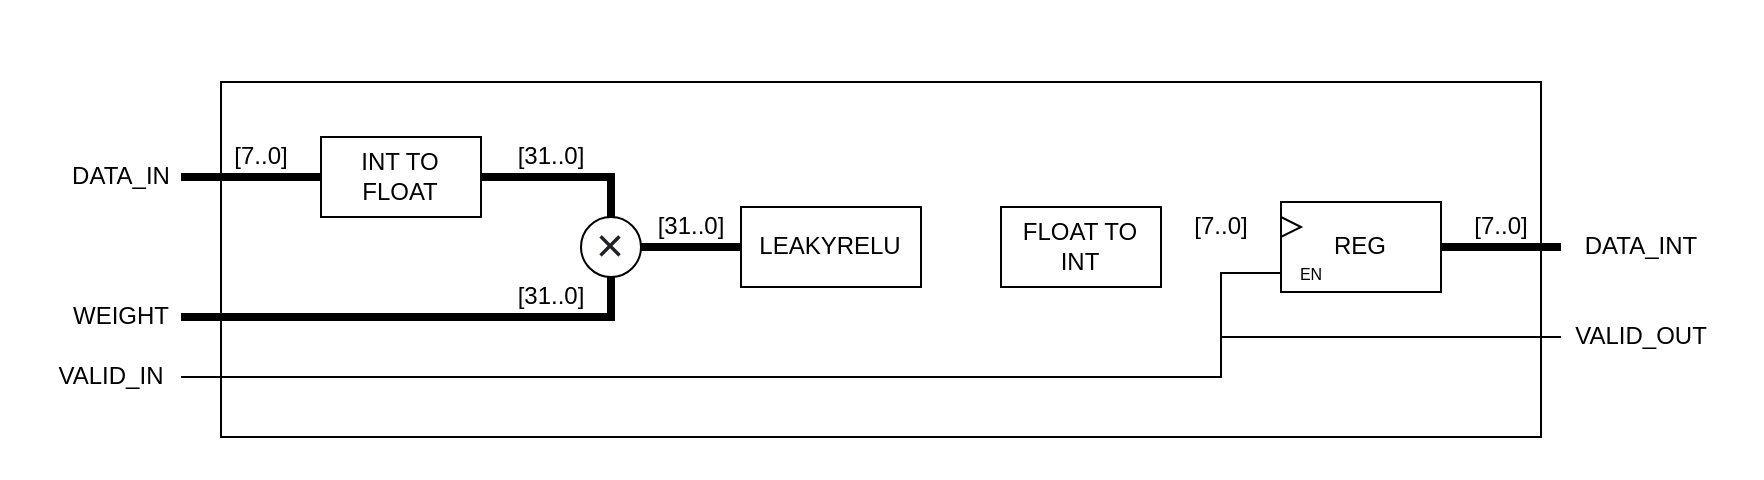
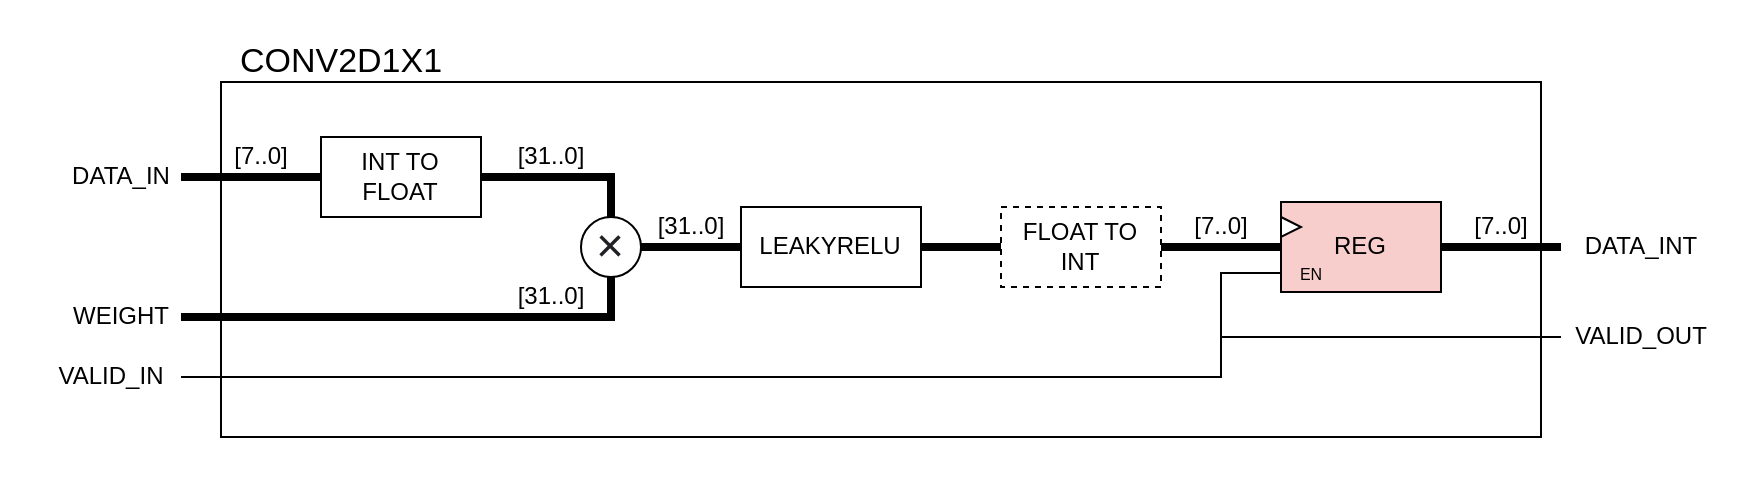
node "CONV2D1X1": added
edge "LEAKYRELU" -- "FLOAT TO INT": added
node "FLOAT TO INT": style solid -> dashed
edge "FLOAT TO INT" -- "REG": added
node "REG": fillcolor #ffffff -> #f8cecc
